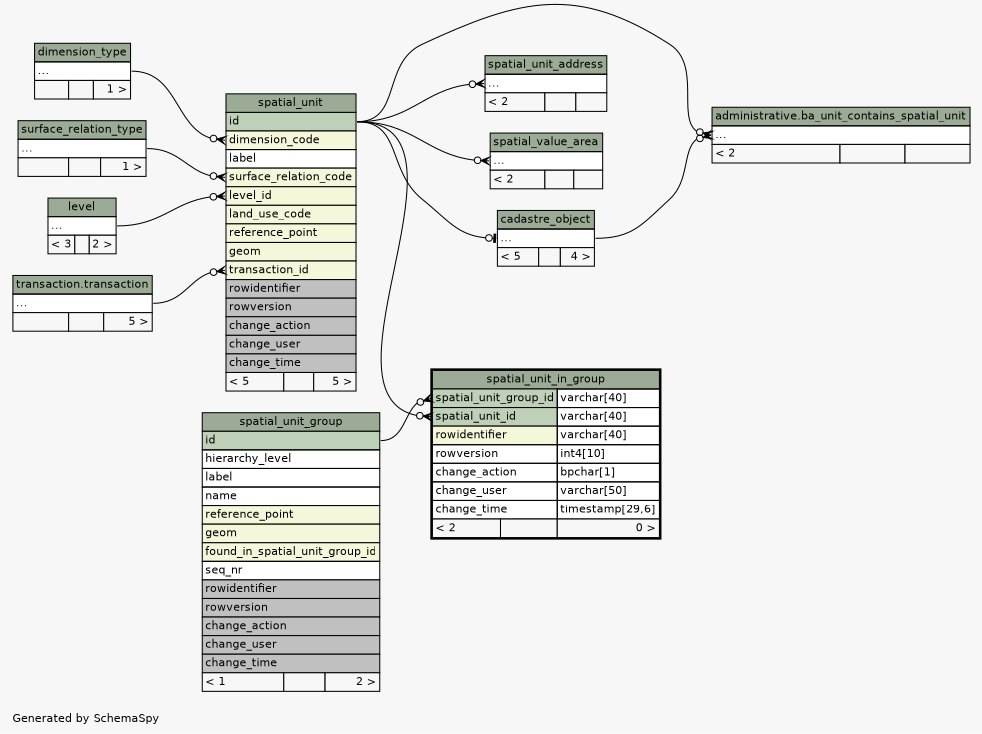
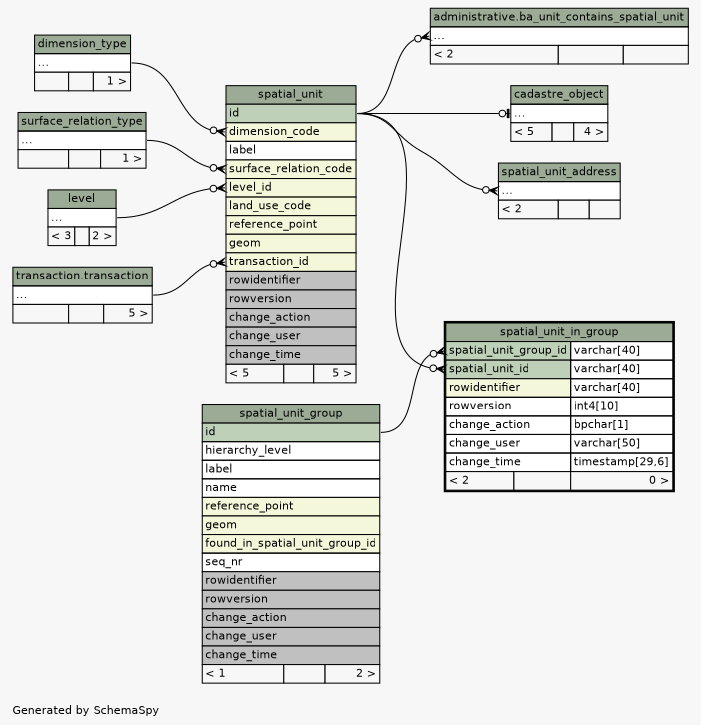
node "spatial_value_area": removed
edge "cadastre_object" -> "administrative.ba_unit_contains_spatial_unit": removed
